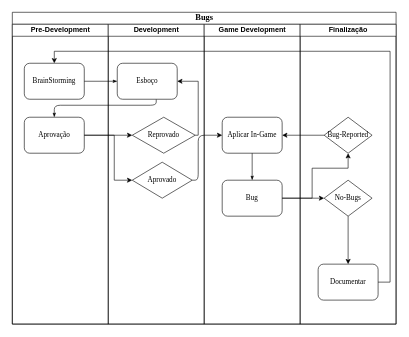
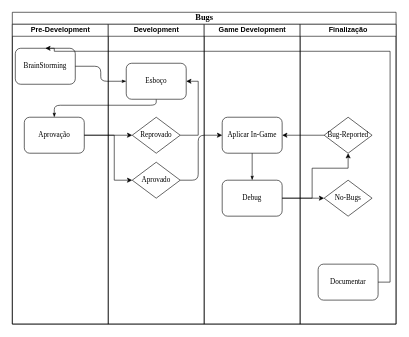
node "BrainStorming": moved (54, 81) -> (45, 66)
node "Esboço": moved (147, 81) -> (156, 81)
node "Reprovado": size 63x36 -> 48x36
node "Aprovado": size 60x36 -> 48x36
node "Bug": label "Bug" -> "Debug"
edge "No-Bugs" -> "Documentar": removed
